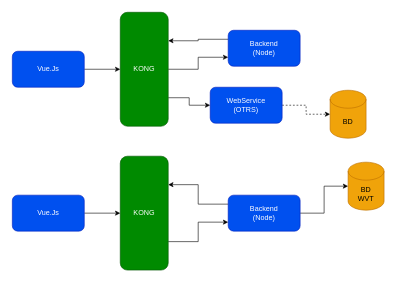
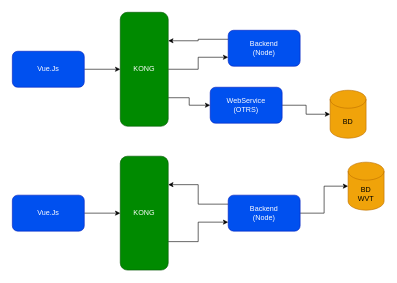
edge "WebService (OTRS)" -> "BD": style dashed -> solid
